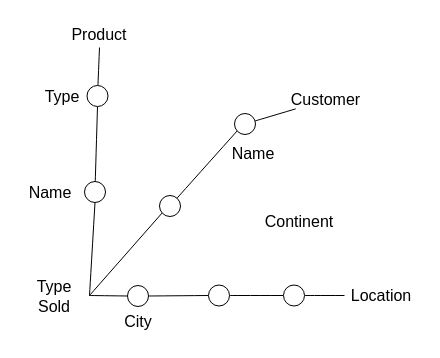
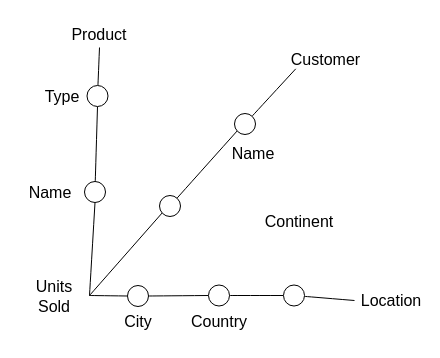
node "Customer": moved (326, 100) -> (326, 60)
node "Location": moved (382, 296) -> (392, 301)
node "Type Sold": label "Type Sold" -> "Units Sold"
node "Country": added
